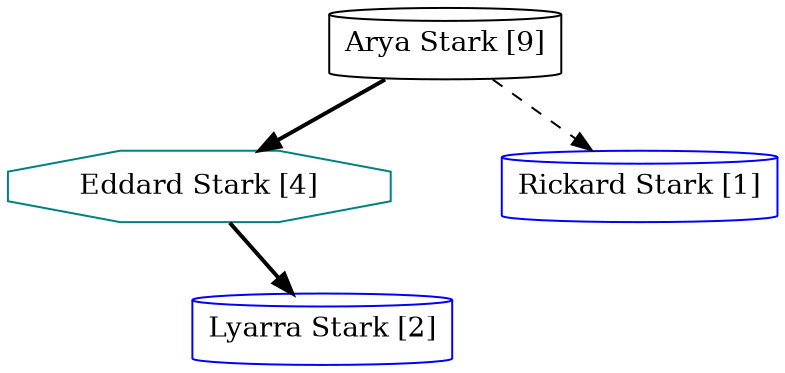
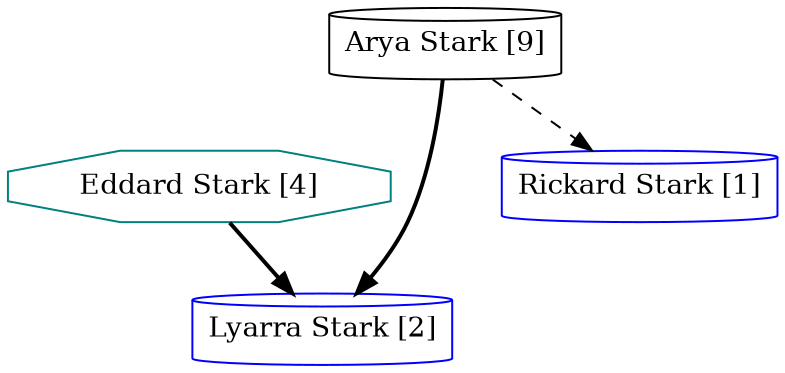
edge "Arya Stark [9]" -> "Eddard Stark [4]": now "Arya Stark [9]" -> "Lyarra Stark [2]"
